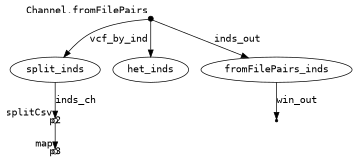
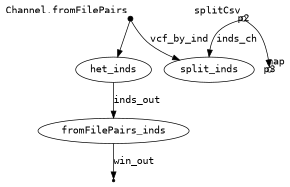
edge "Channel.fromFilePairs" -> "fromFilePairs_inds": now "het_inds" -> "fromFilePairs_inds"
edge "split_inds" -> "p2 splitCsv": reversed
